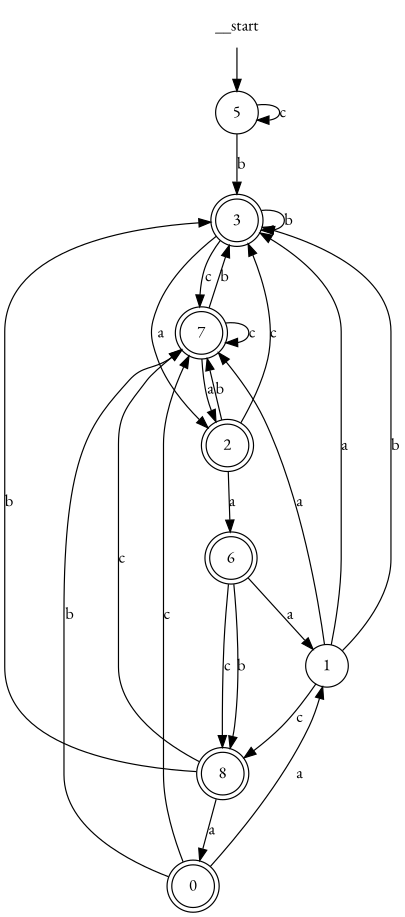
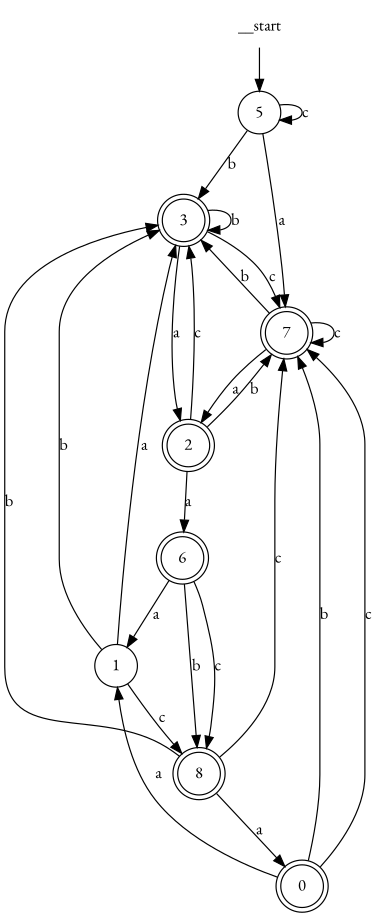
edge "1" -> "7": now "5" -> "7"
